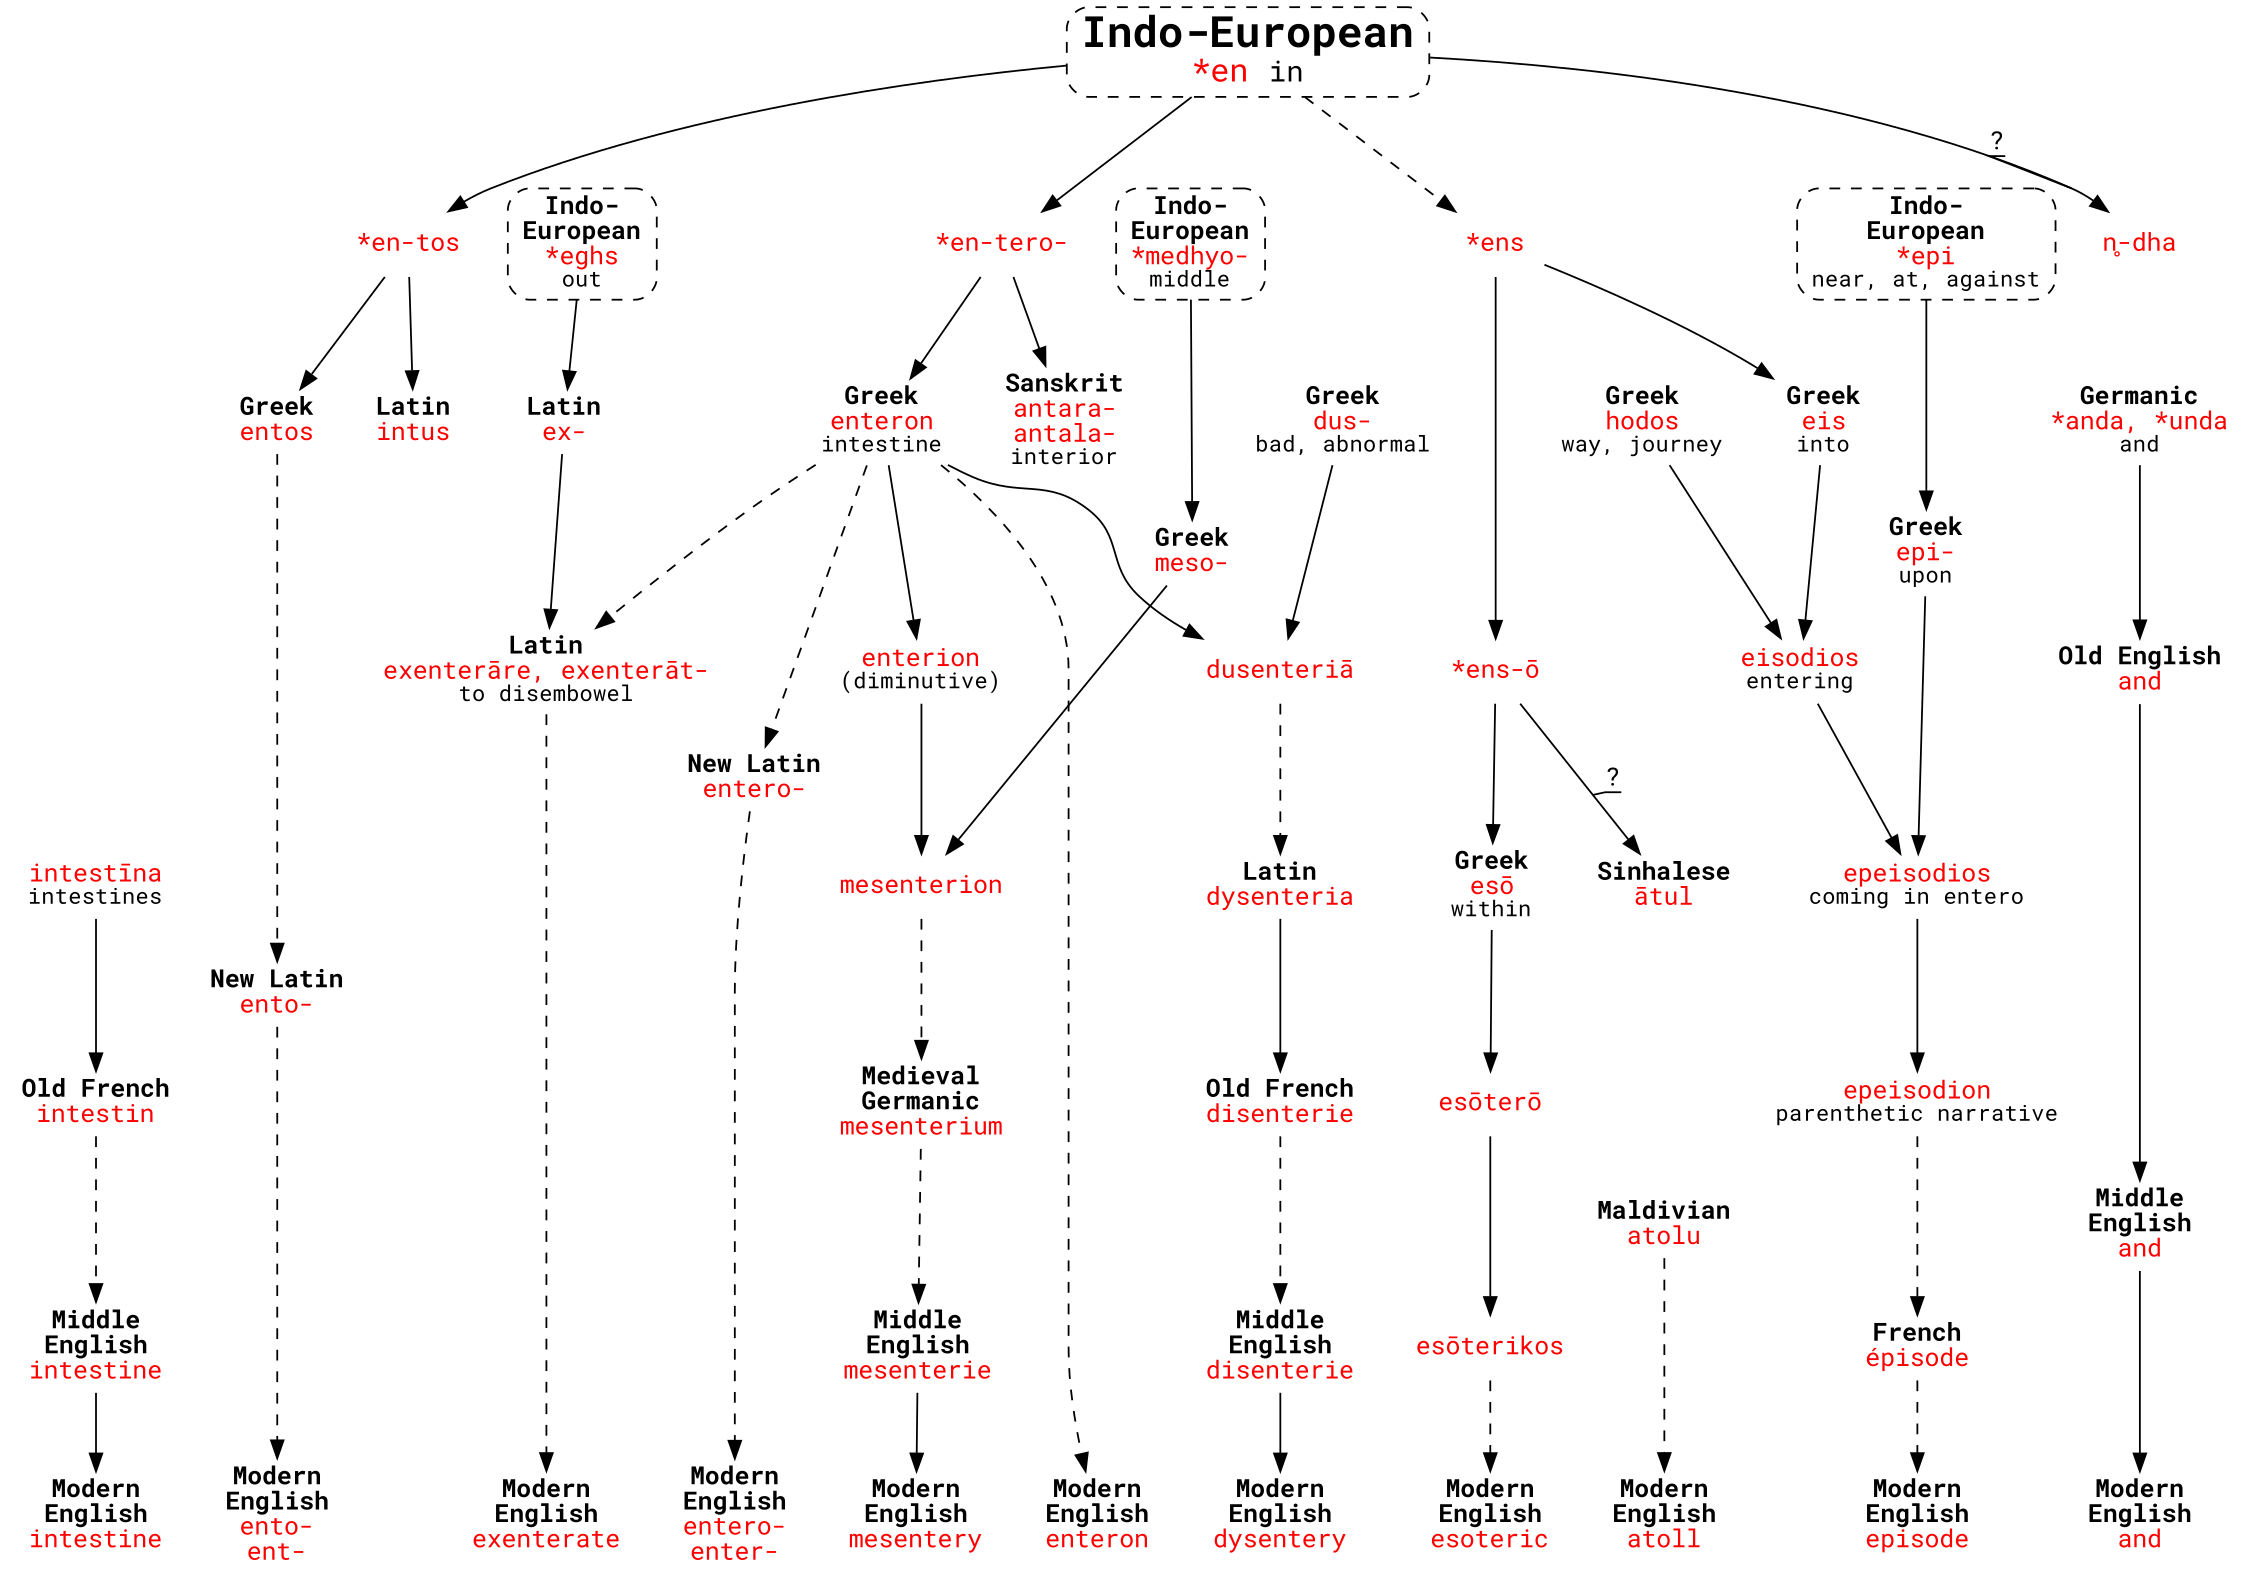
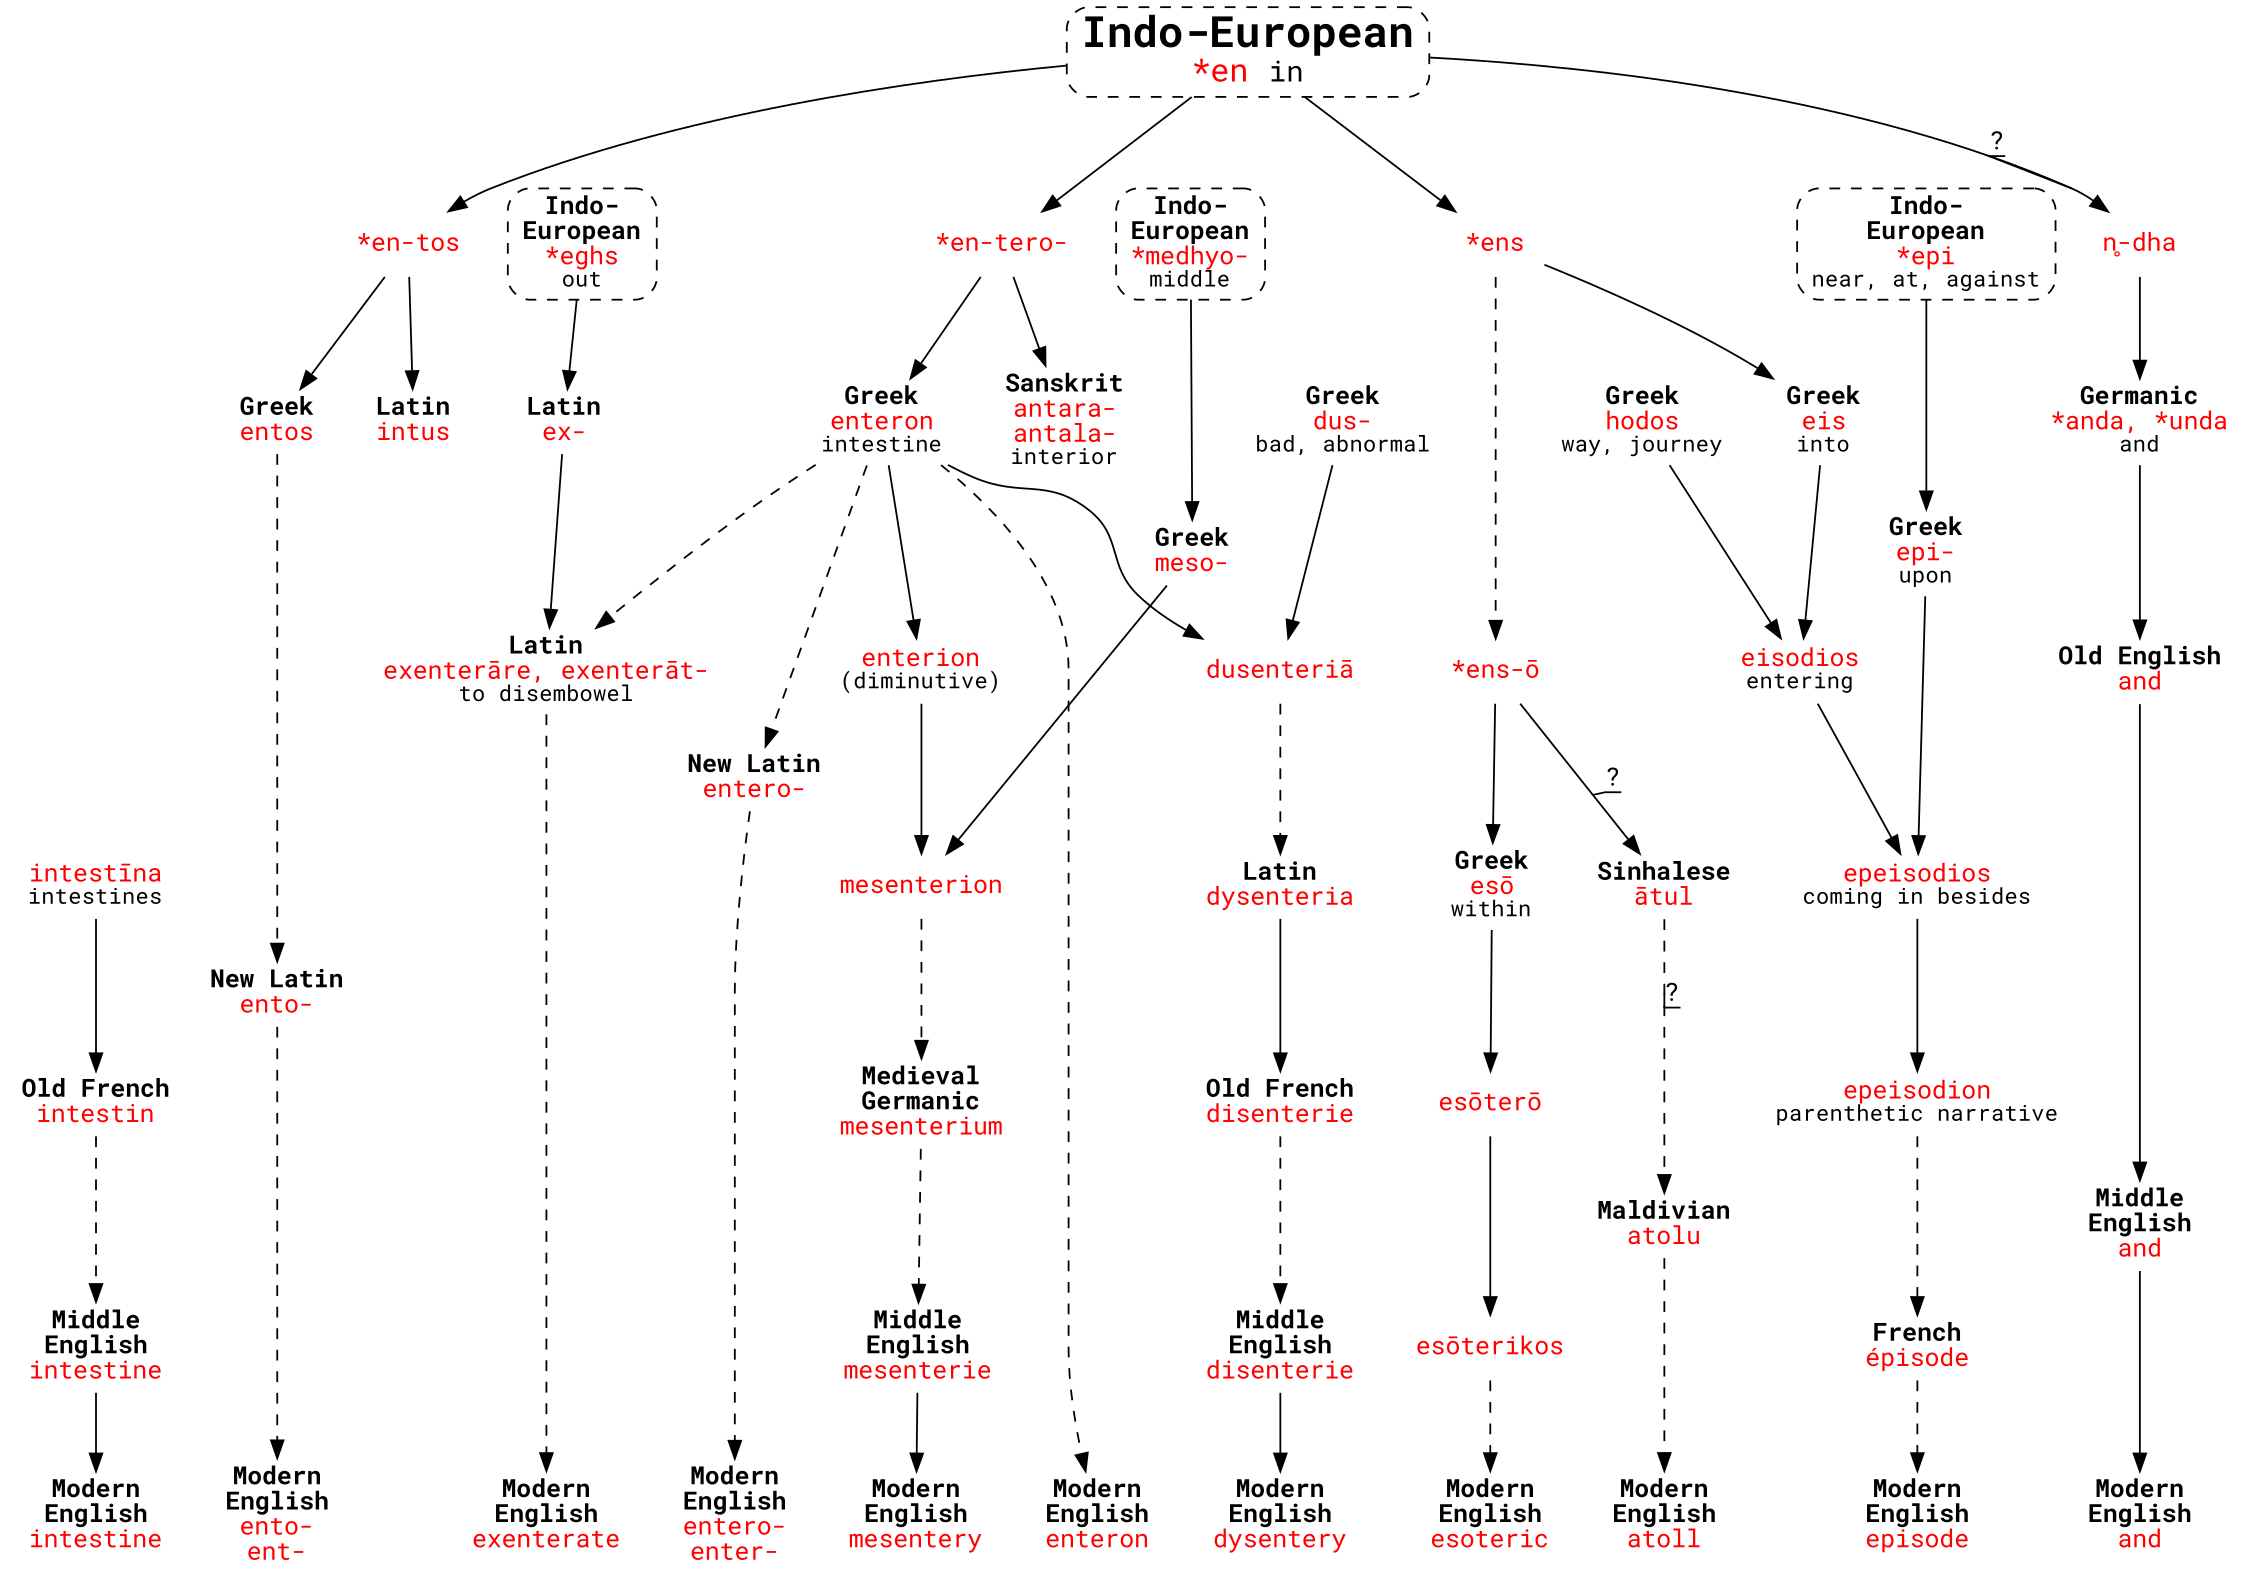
edge "Indo-European" -> "*ens": style dashed -> solid
edge "n̥-dha" -> "Germanic": added
edge "*ens" -> "*ens-ō": style solid -> dashed
node "epeisodios": text "coming in entero" -> "coming in besides"
edge "Sinhalese" -> "Maldivian": added, label "?"
